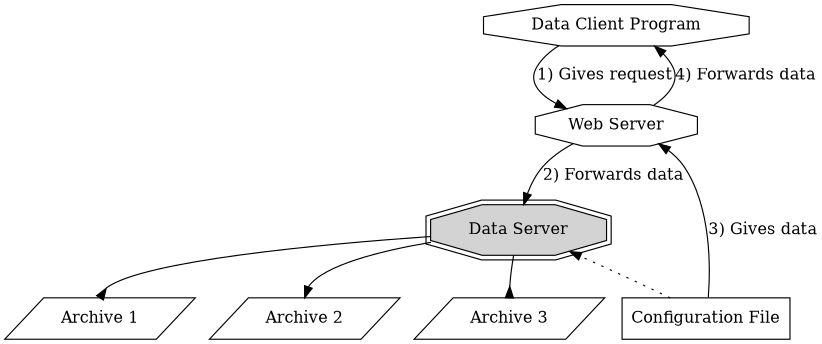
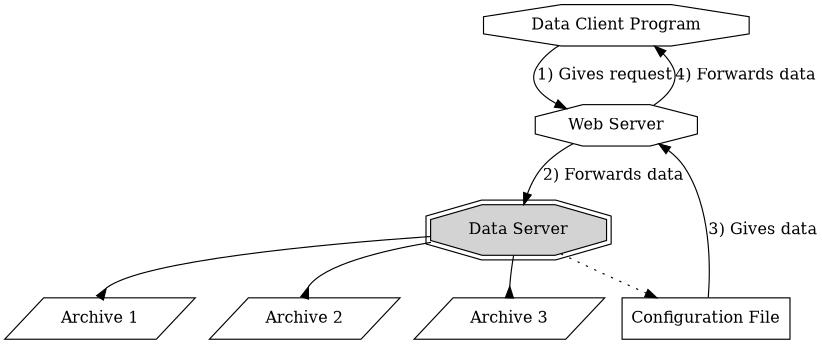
edge "Data Server" -> "Archive 2": arrowhead normal -> inv
edge "Configuration File" -> "Data Server": reversed
